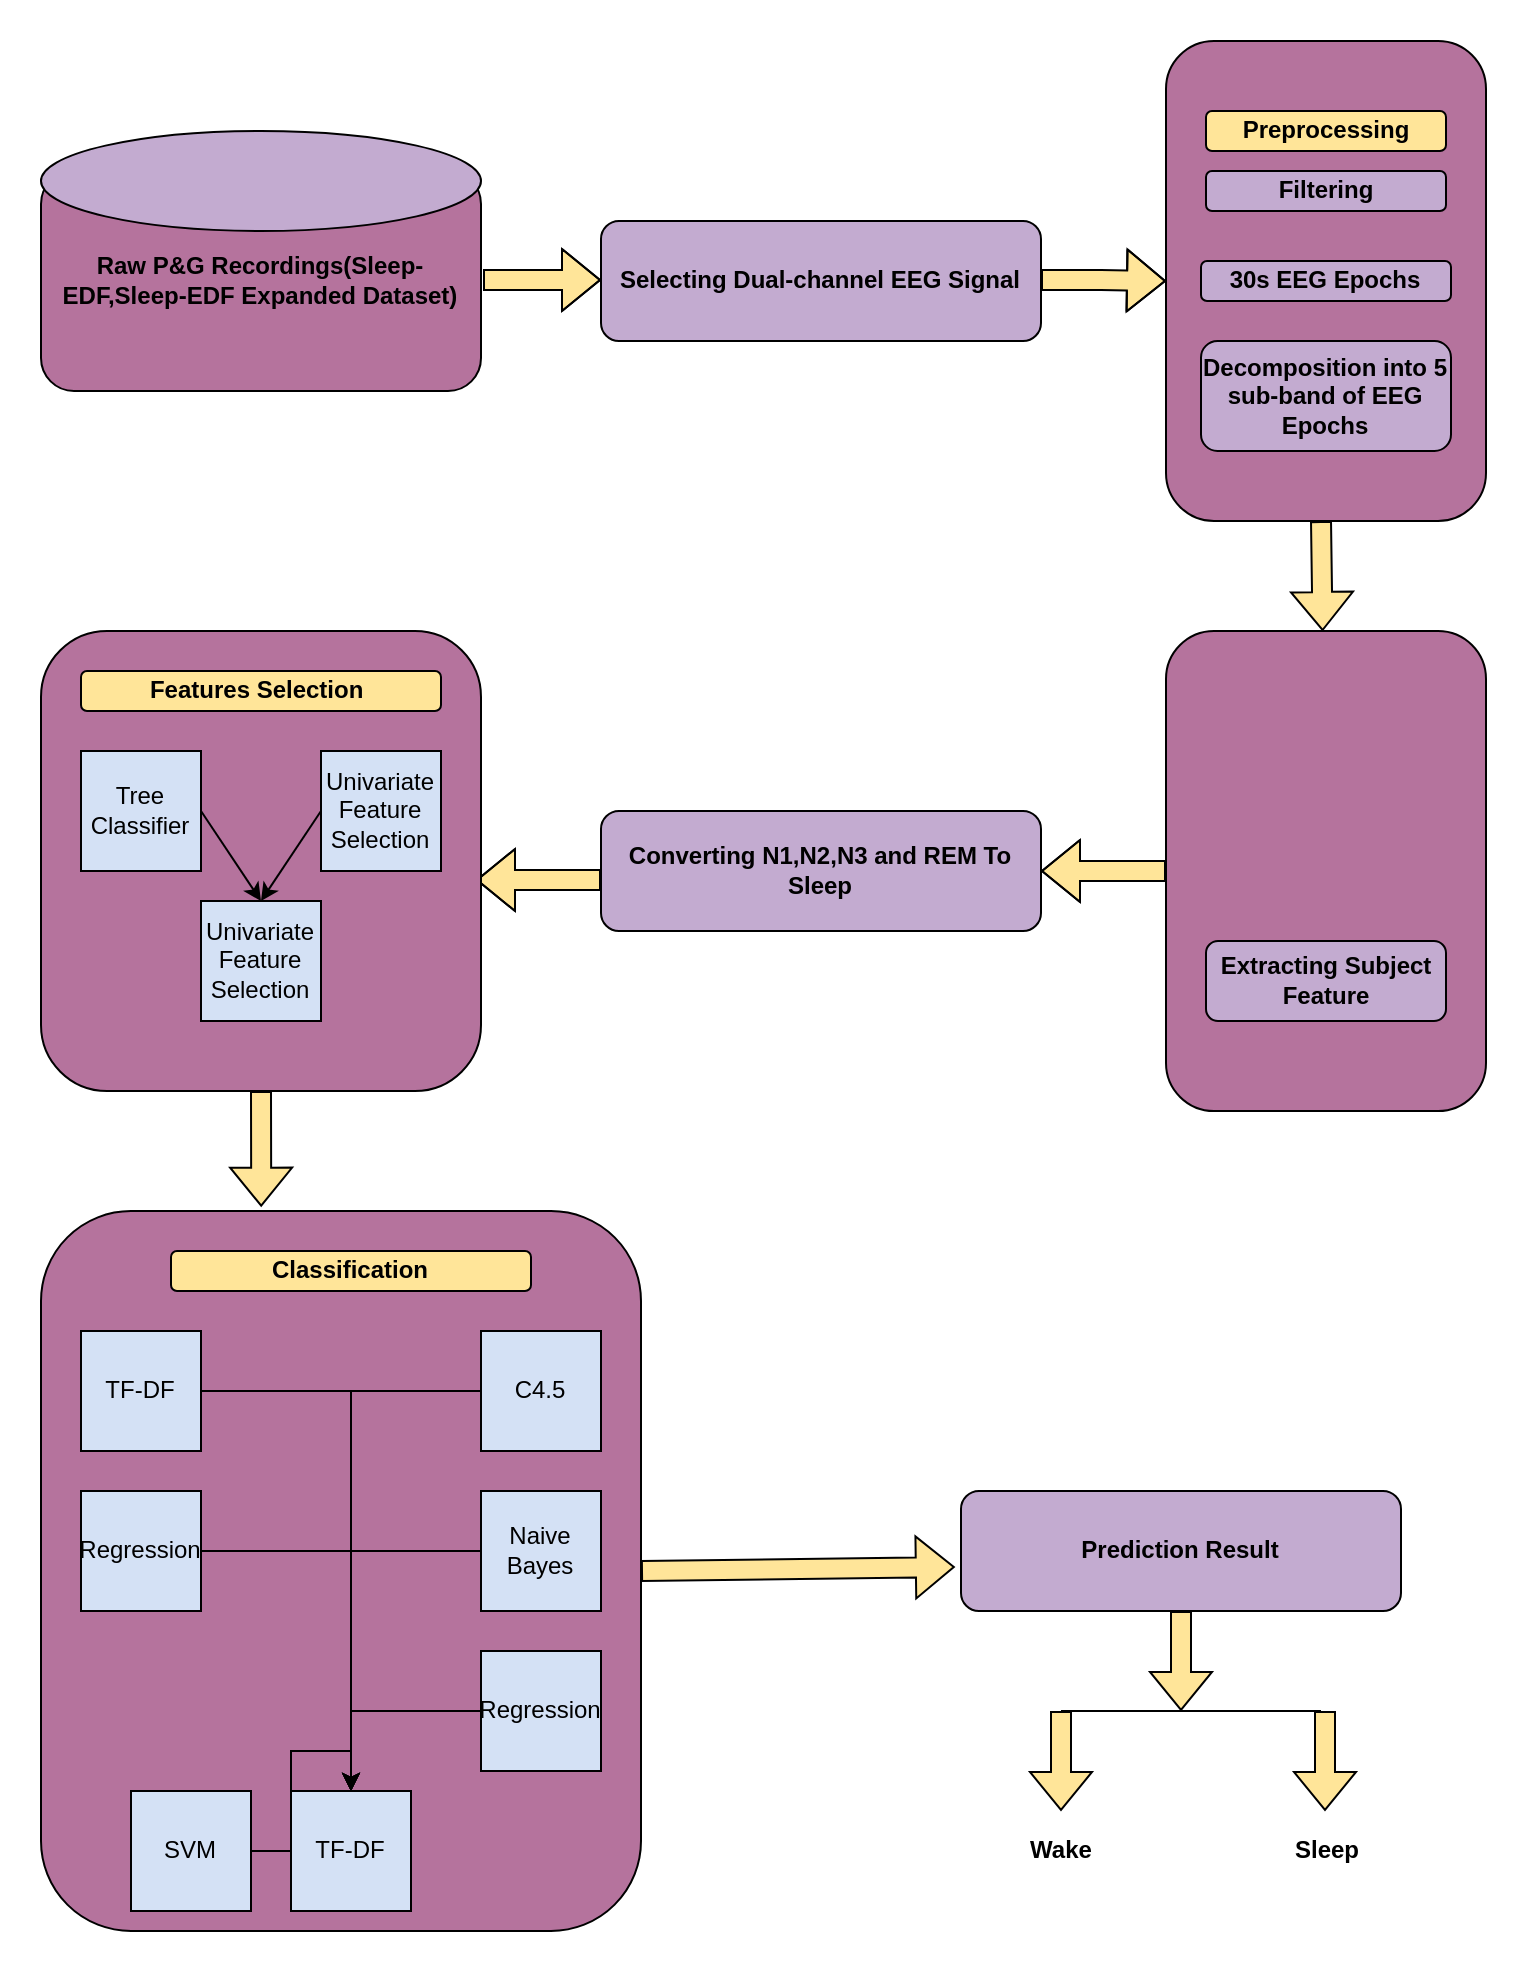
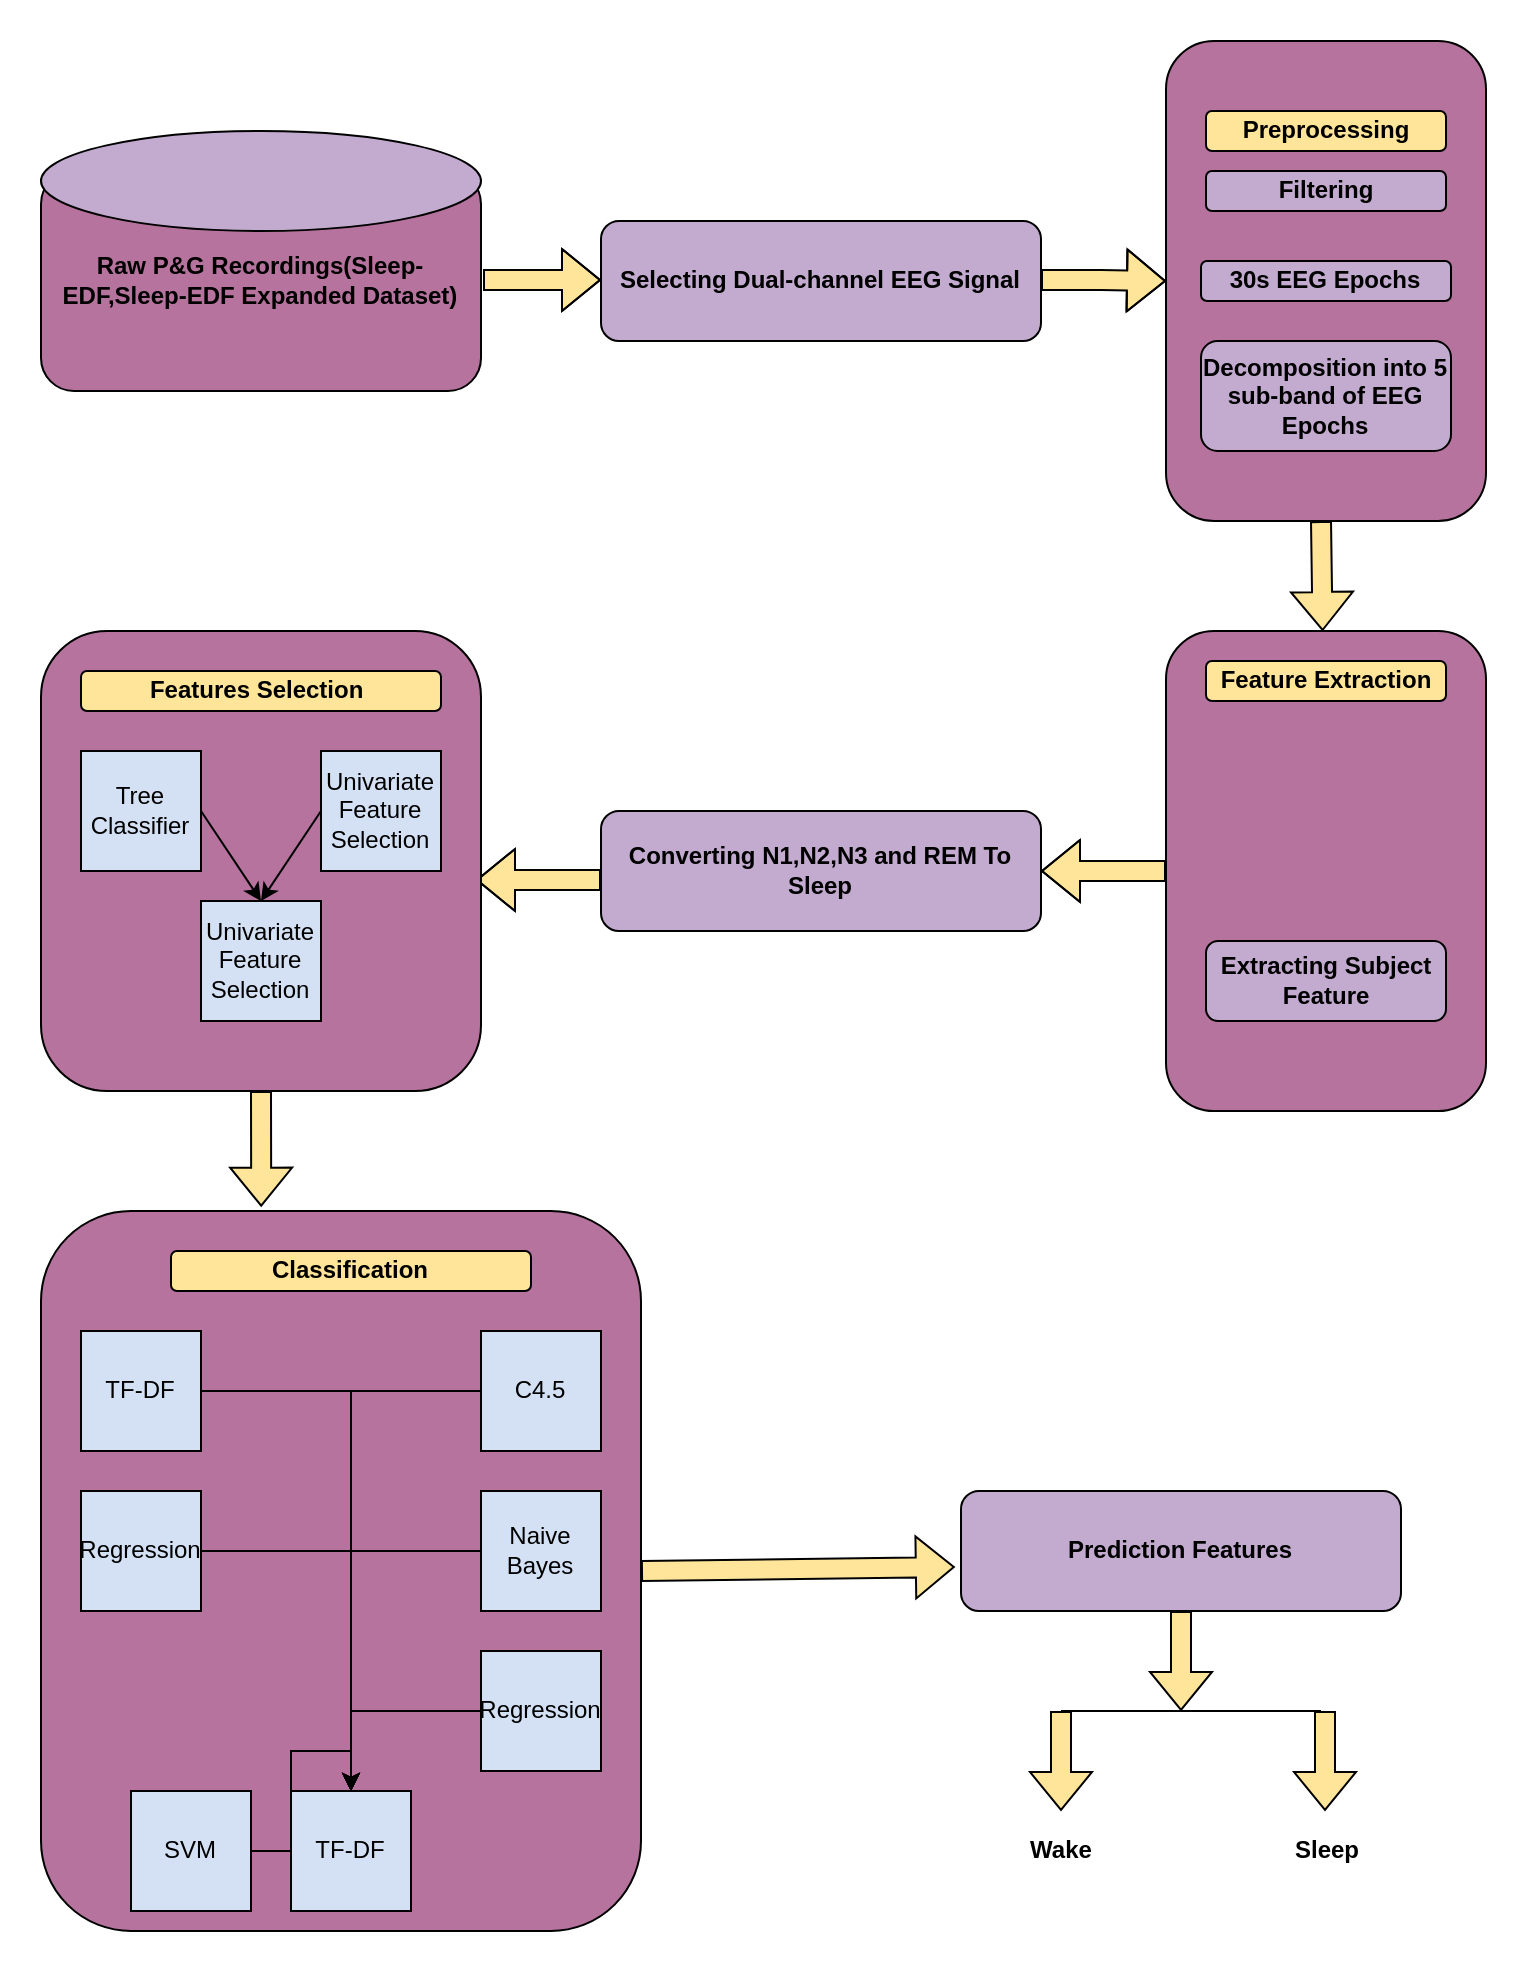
node "Feature Extraction": added
node "Prediction Result": label "Prediction Result" -> "Prediction Features"
